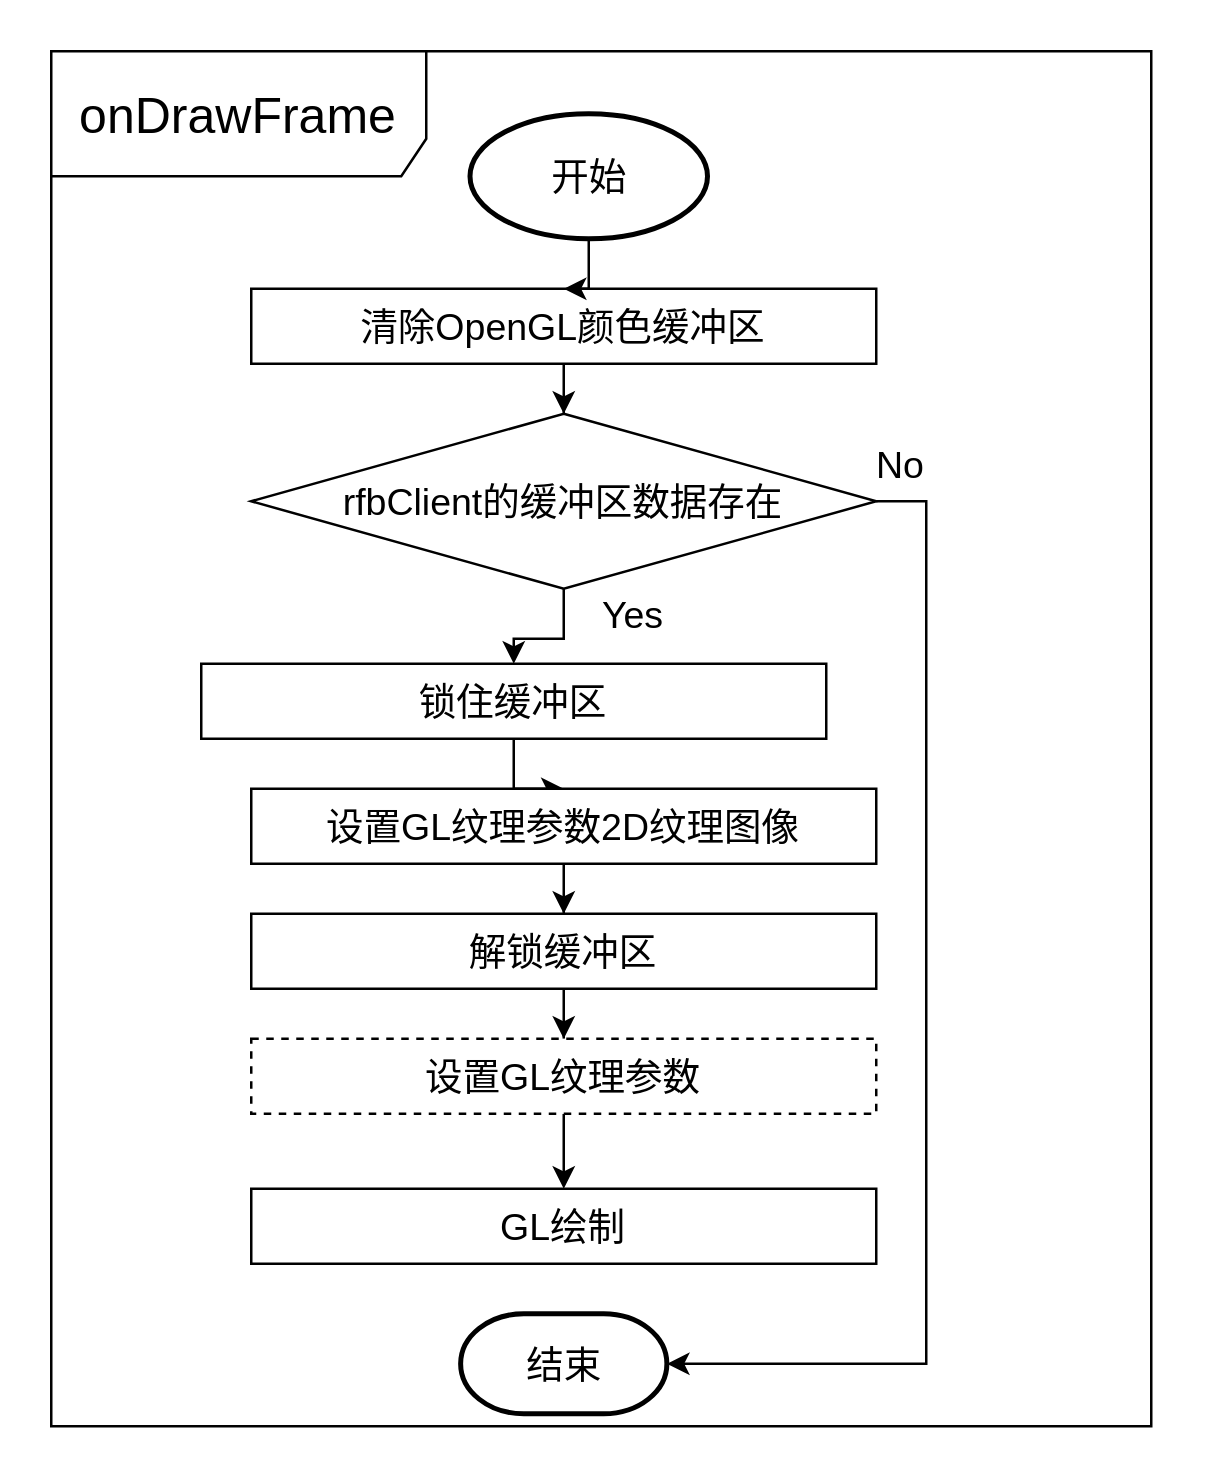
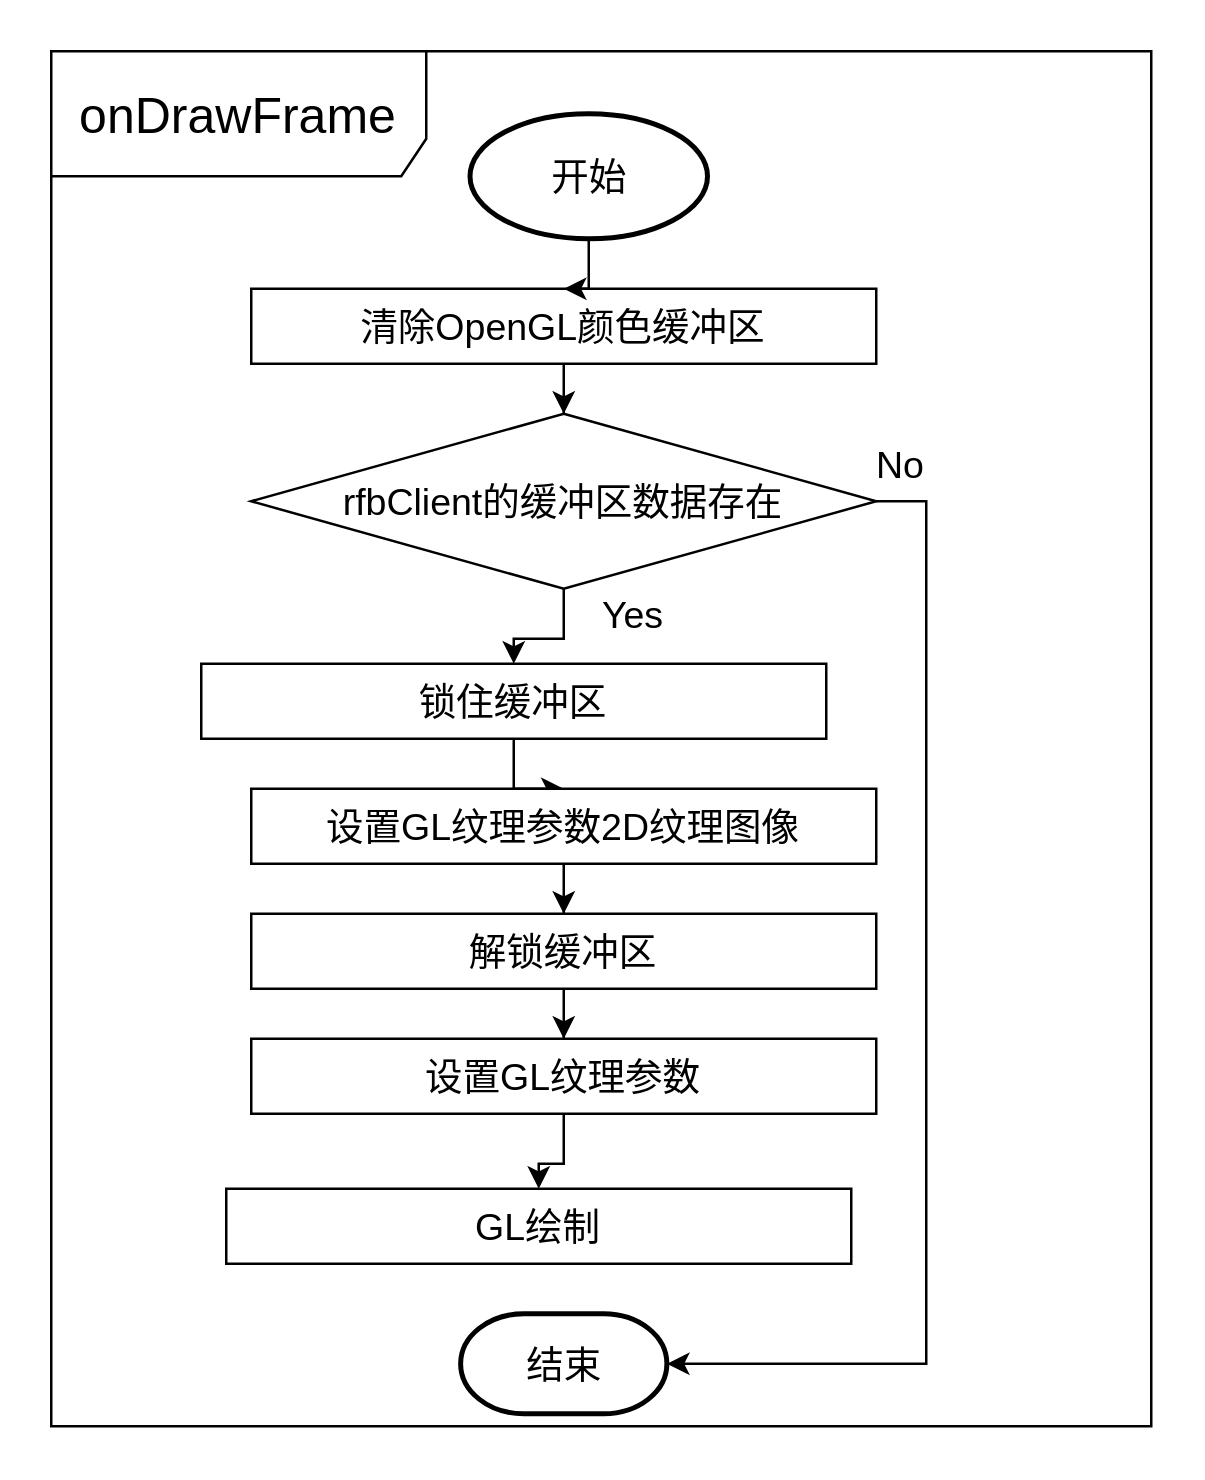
node "设置GL纹理参数": style dashed -> solid
node "GL绘制": moved (564, 1226) -> (539, 1226)
